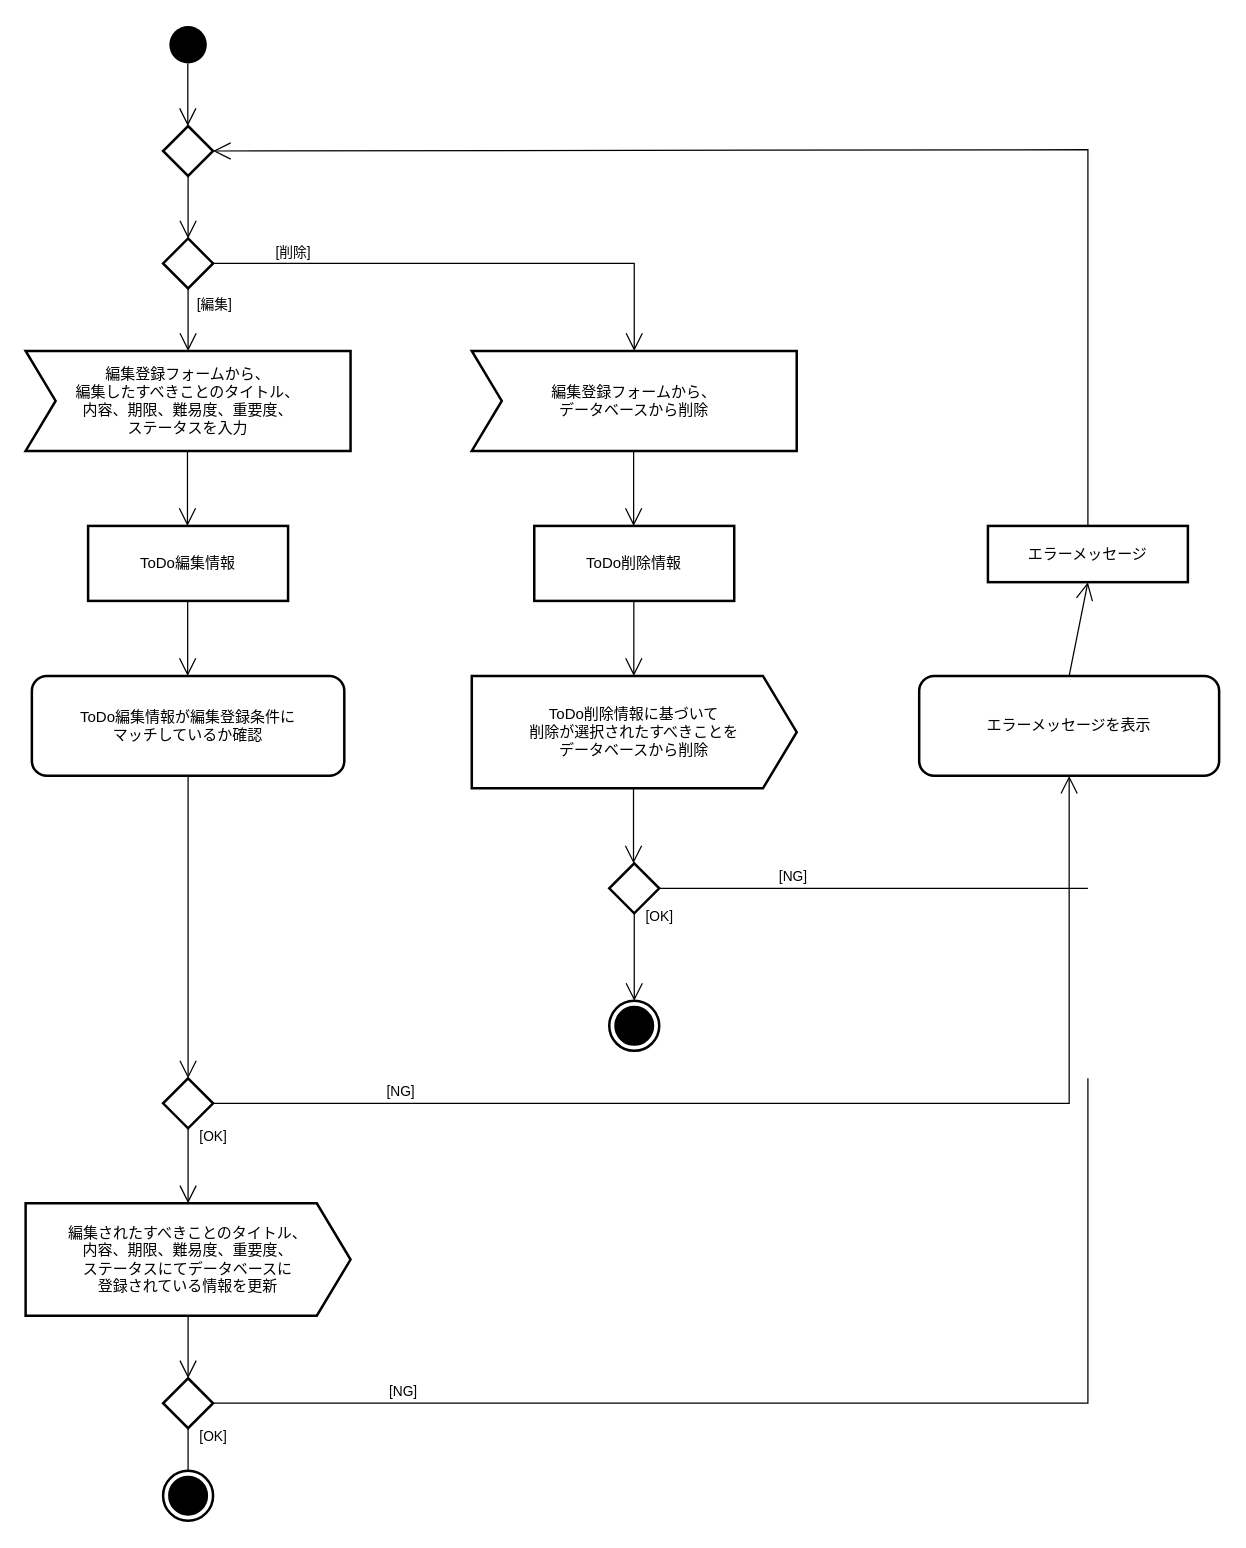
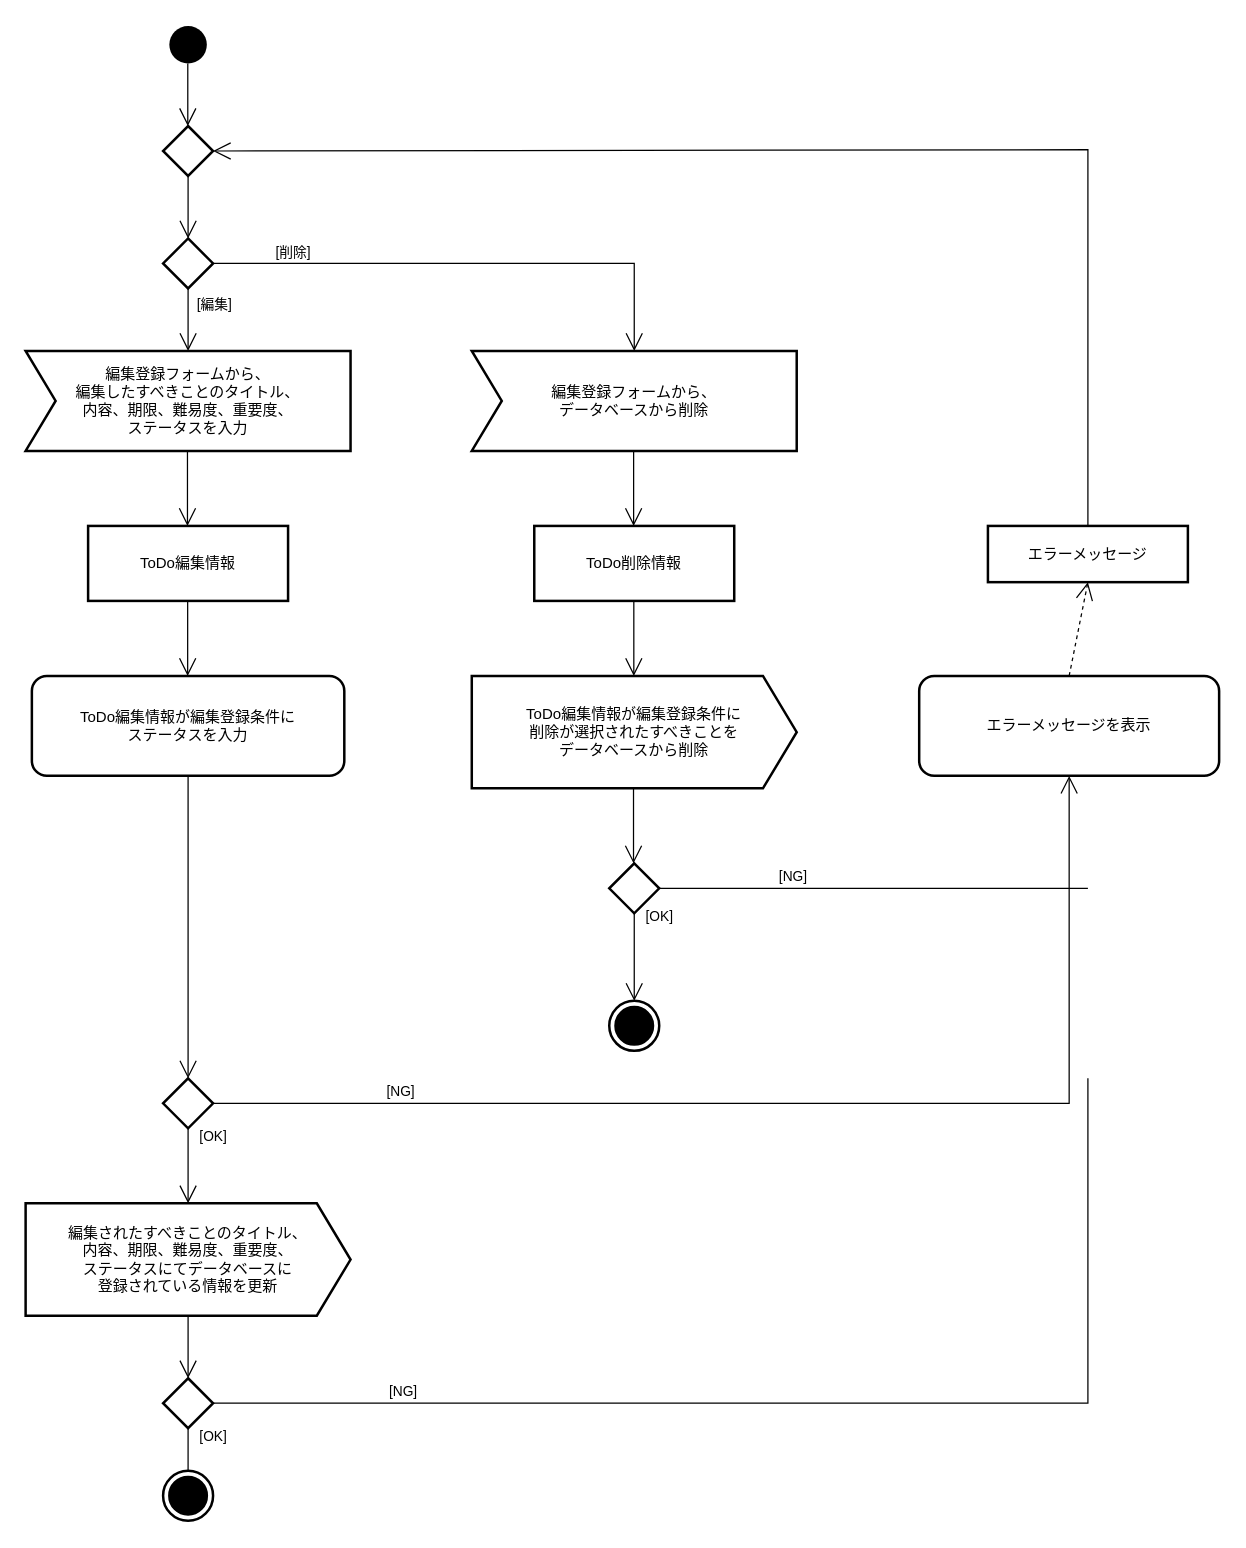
edge "エラーメッセージを表示" -> "エラーメッセージ": style solid -> dashed
node "ToDo編集情報が編集登録条件に マッチしているか確認": label "ToDo編集情報が編集登録条件に マッチしているか確認" -> "ToDo編集情報が編集登録条件に ステータスを入力"
node "ToDo削除情報に基づいて 削除が選択されたすべきことを データベースから削除": label "ToDo削除情報に基づいて 削除が選択されたすべきことを データベースから削除" -> "ToDo編集情報が編集登録条件に 削除が選択されたすべきことを データベースから削除"
